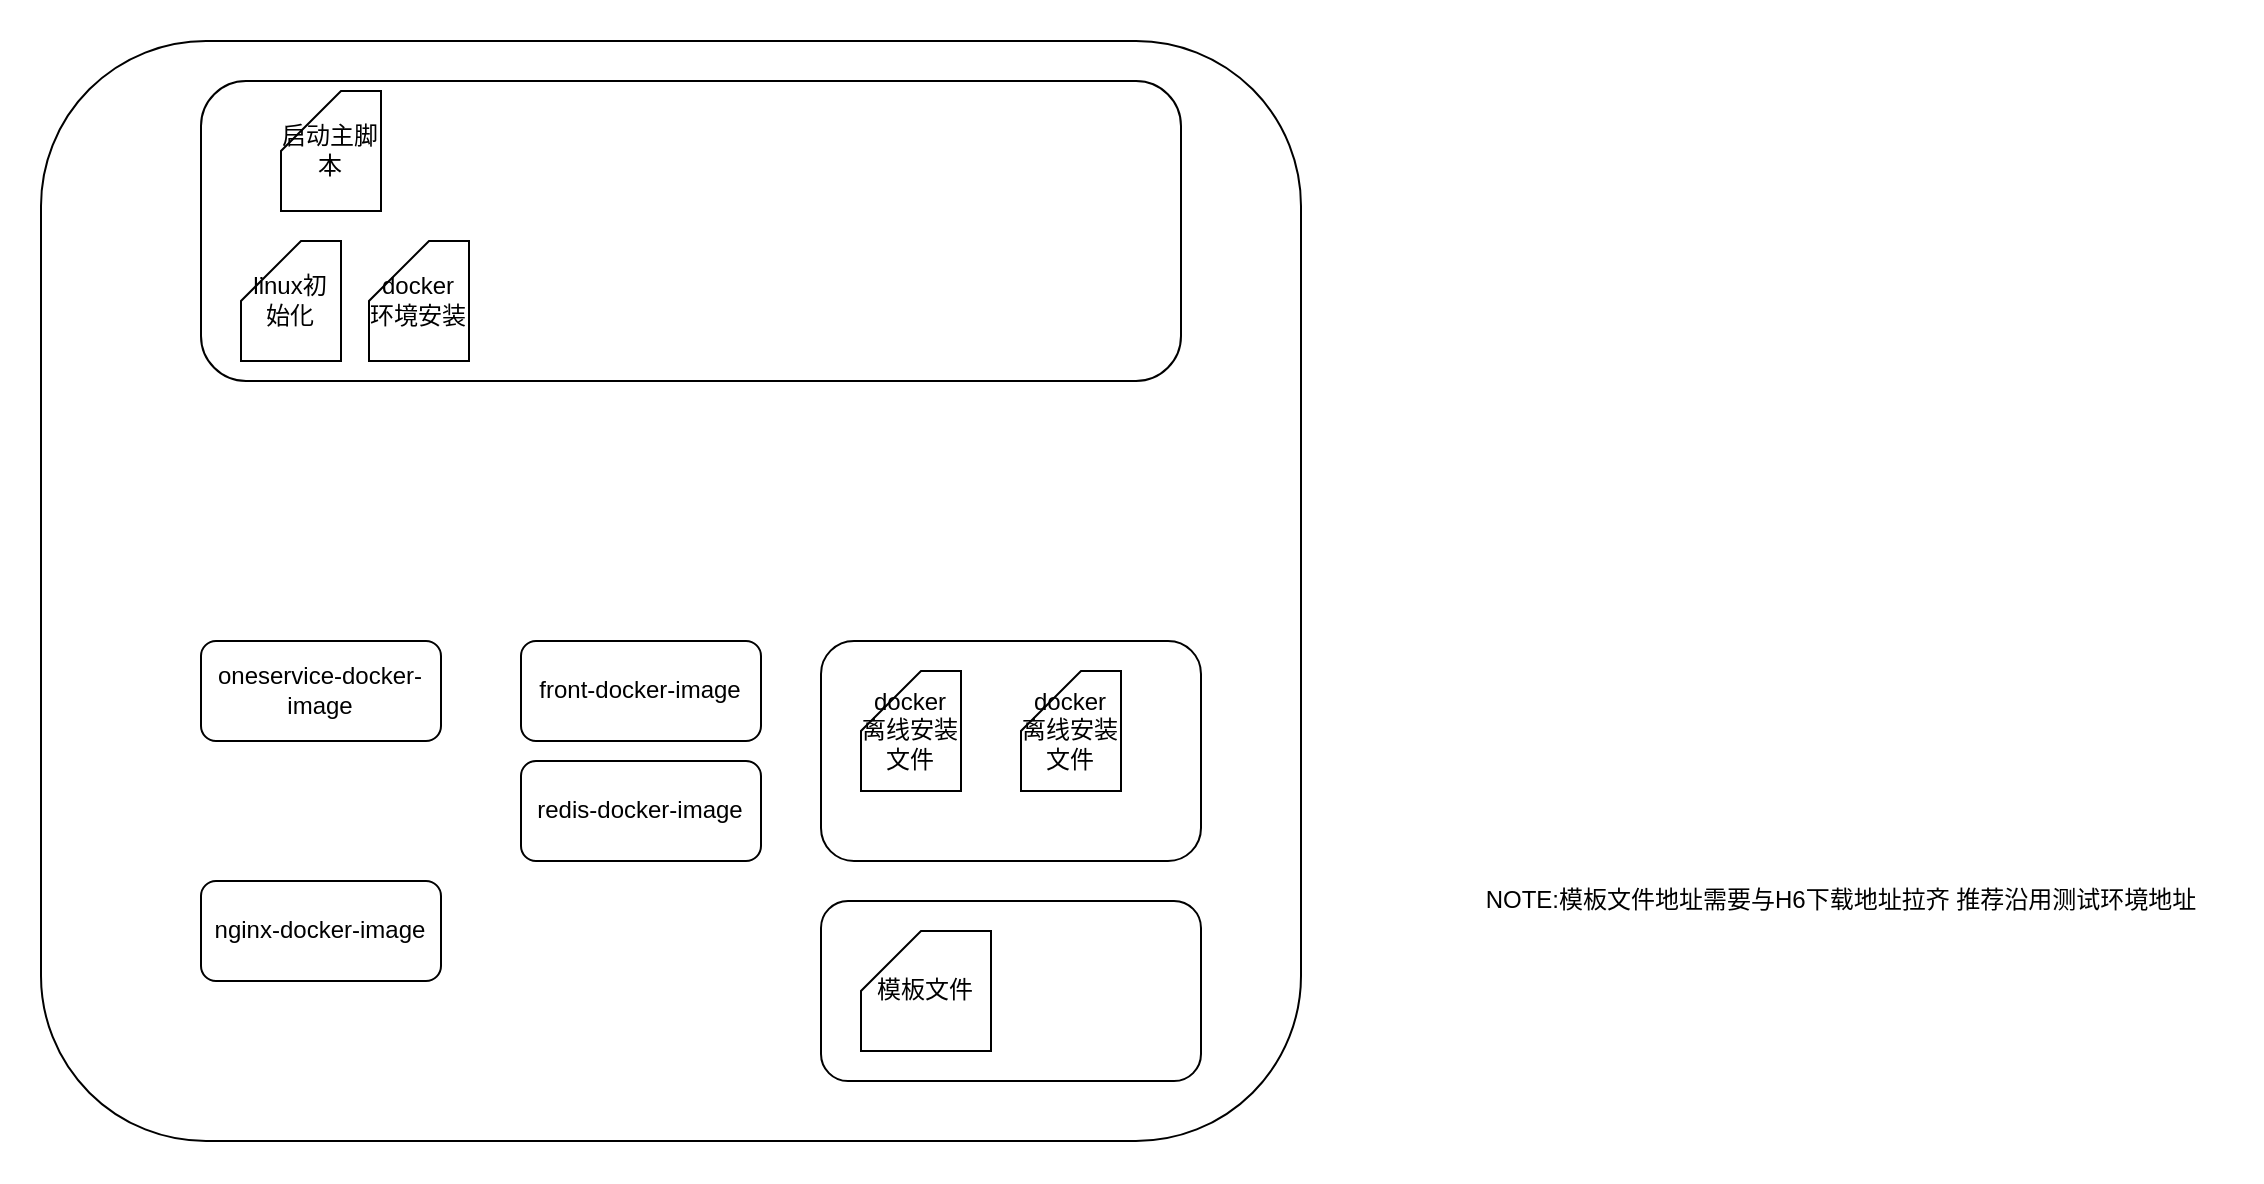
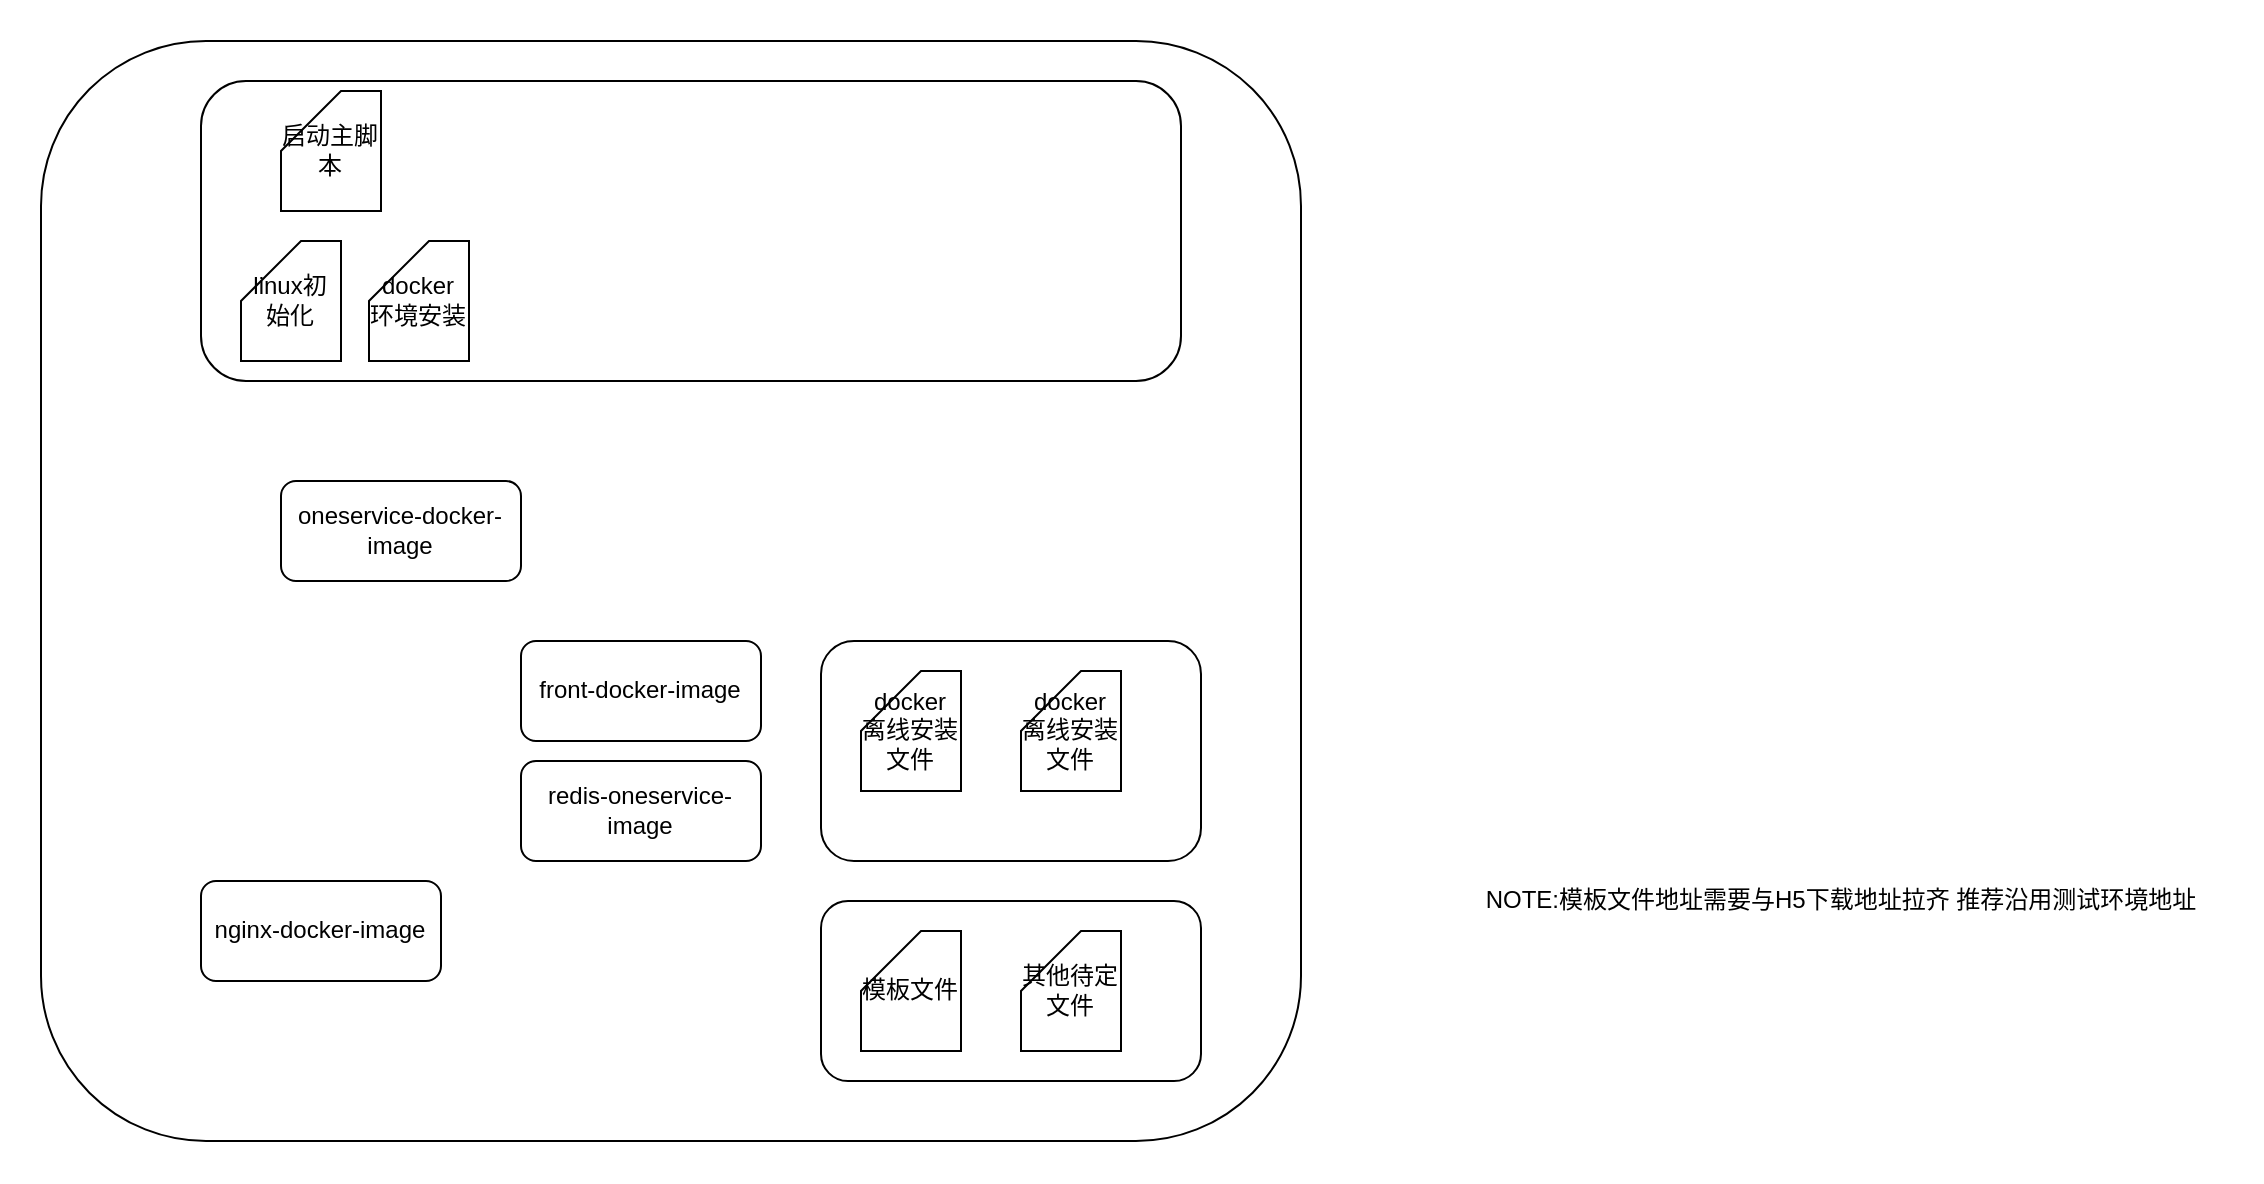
node "oneservice-docker-image": moved (321, 691) -> (401, 531)
node "redis-docker-image": label "redis-docker-image" -> "redis-oneservice-image"
node "NOTE:模板文件地址需要与H6下载地址拉齐 推荐沿用测试环境地址": label "NOTE:模板文件地址需要与H6下载地址拉齐 推荐沿用测试环境地址" -> "NOTE:模板文件地址需要与H5下载地址拉齐 推荐沿用测试环境地址"
node "模板文件": size 130x120 -> 100x120
node "其他待定文件": added
